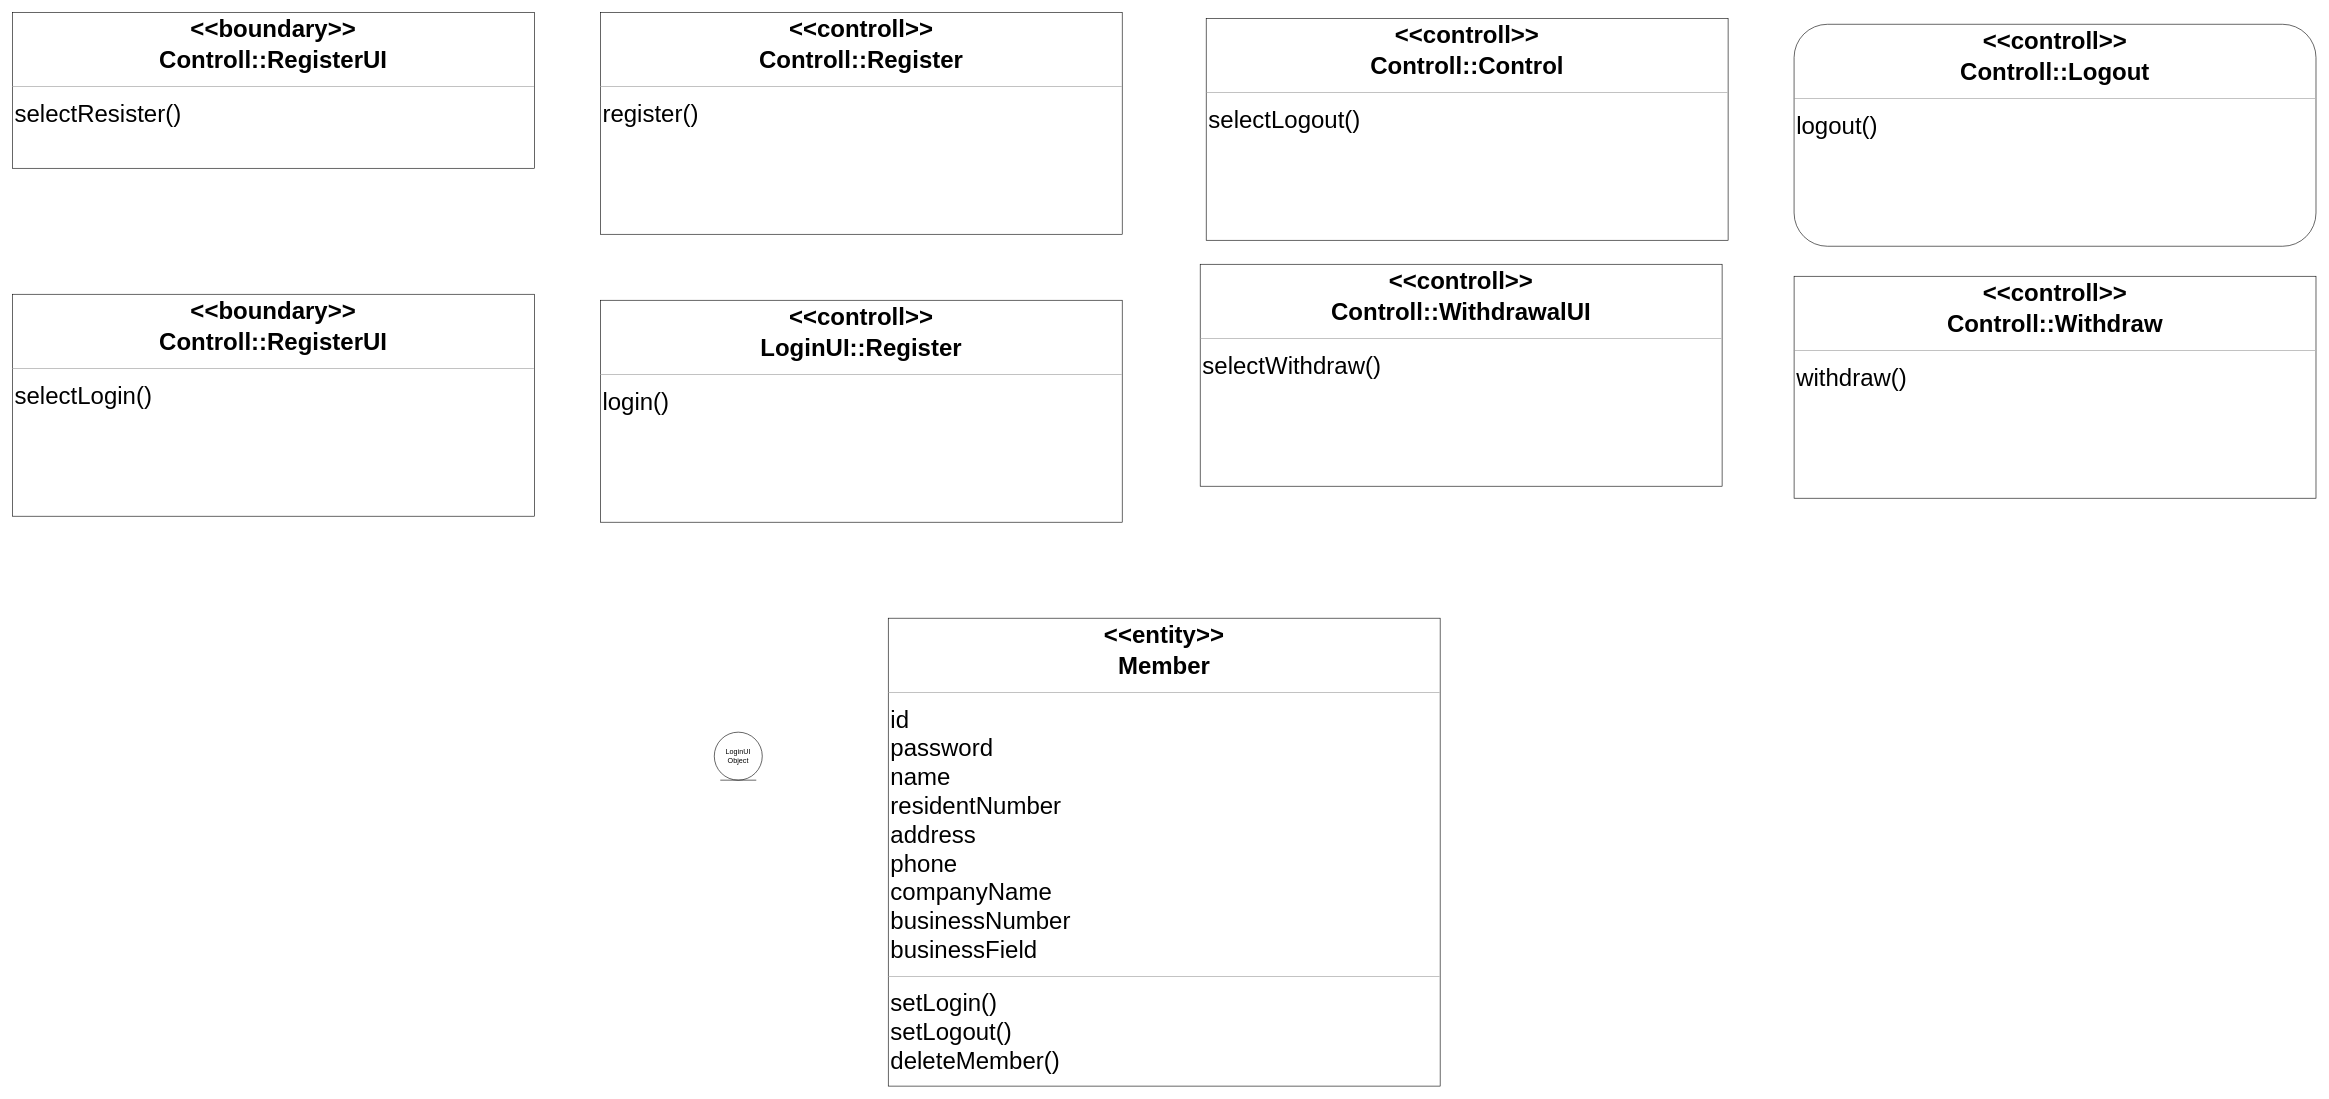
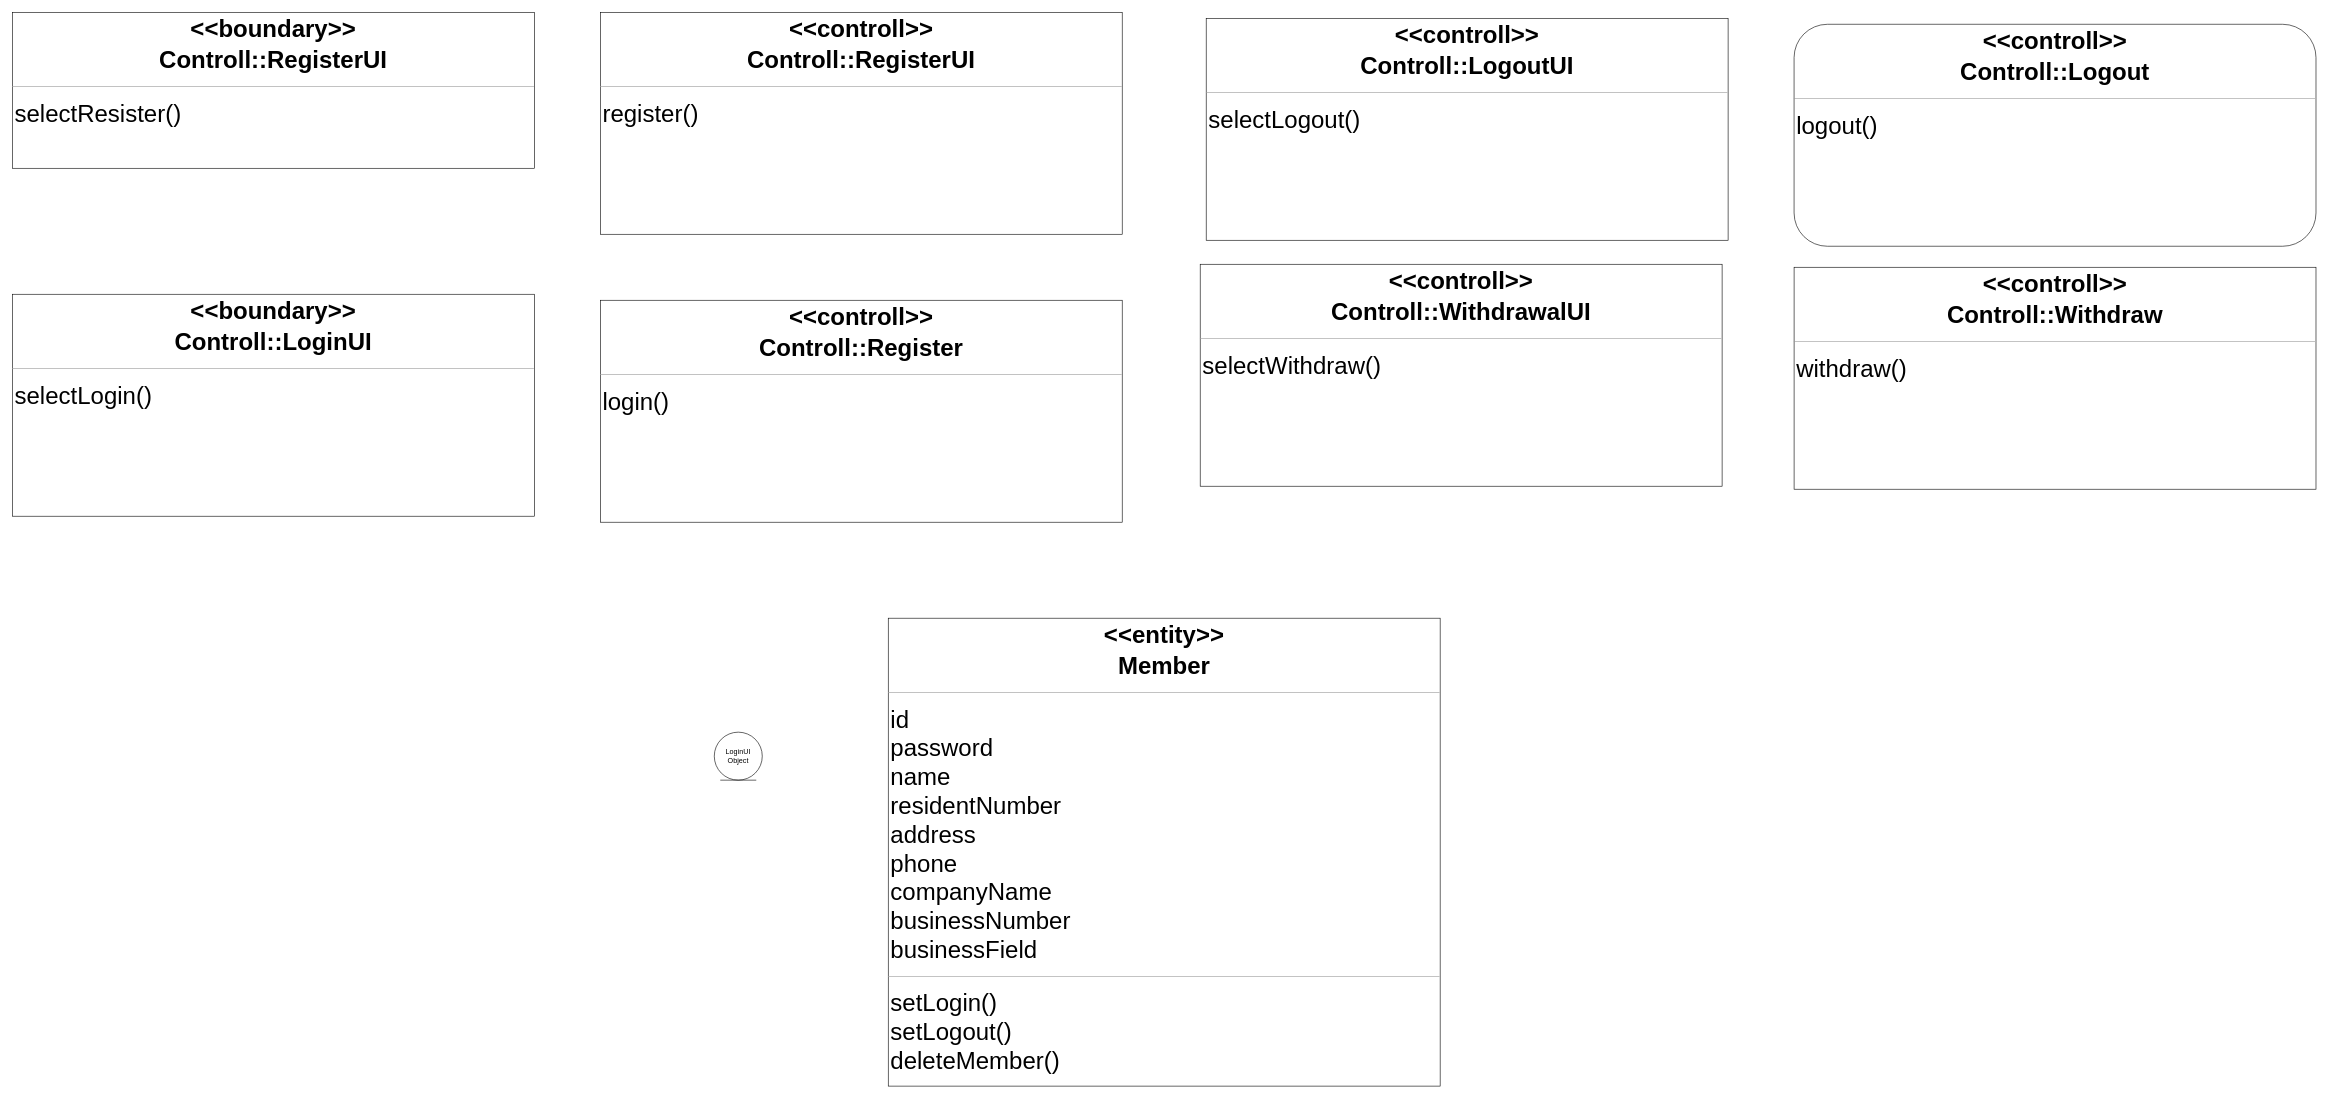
node "<<controll>> Controll::Register register()": label "<<controll>> Controll::Register register()" -> "<<controll>> Controll::RegisterUI register()"
node "<<controll>> Controll::Control selectLogout()": label "<<controll>> Controll::Control selectLogout()" -> "<<controll>> Controll::LogoutUI selectLogout()"
node "<<boundary>> Controll::RegisterUI selectLogin()": label "<<boundary>> Controll::RegisterUI selectLogin()" -> "<<boundary>> Controll::LoginUI selectLogin()"
node "<<controll>> LoginUI::Register login()": label "<<controll>> LoginUI::Register login()" -> "<<controll>> Controll::Register login()"
node "<<controll>> Controll::Withdraw withdraw()": moved (2055, 387) -> (2055, 378)
